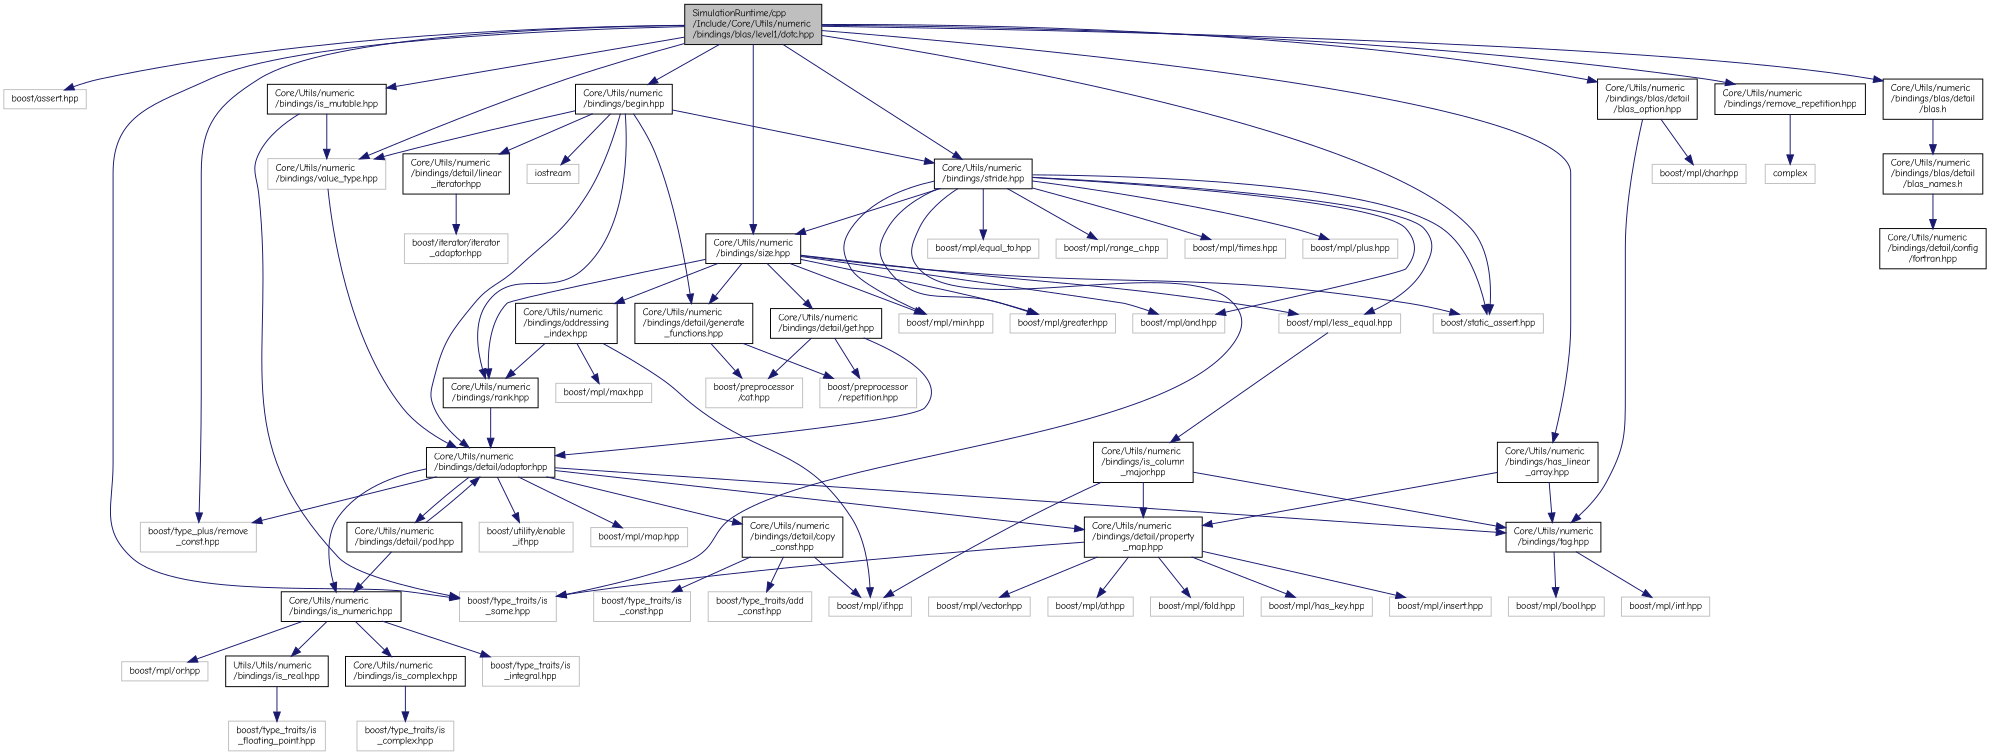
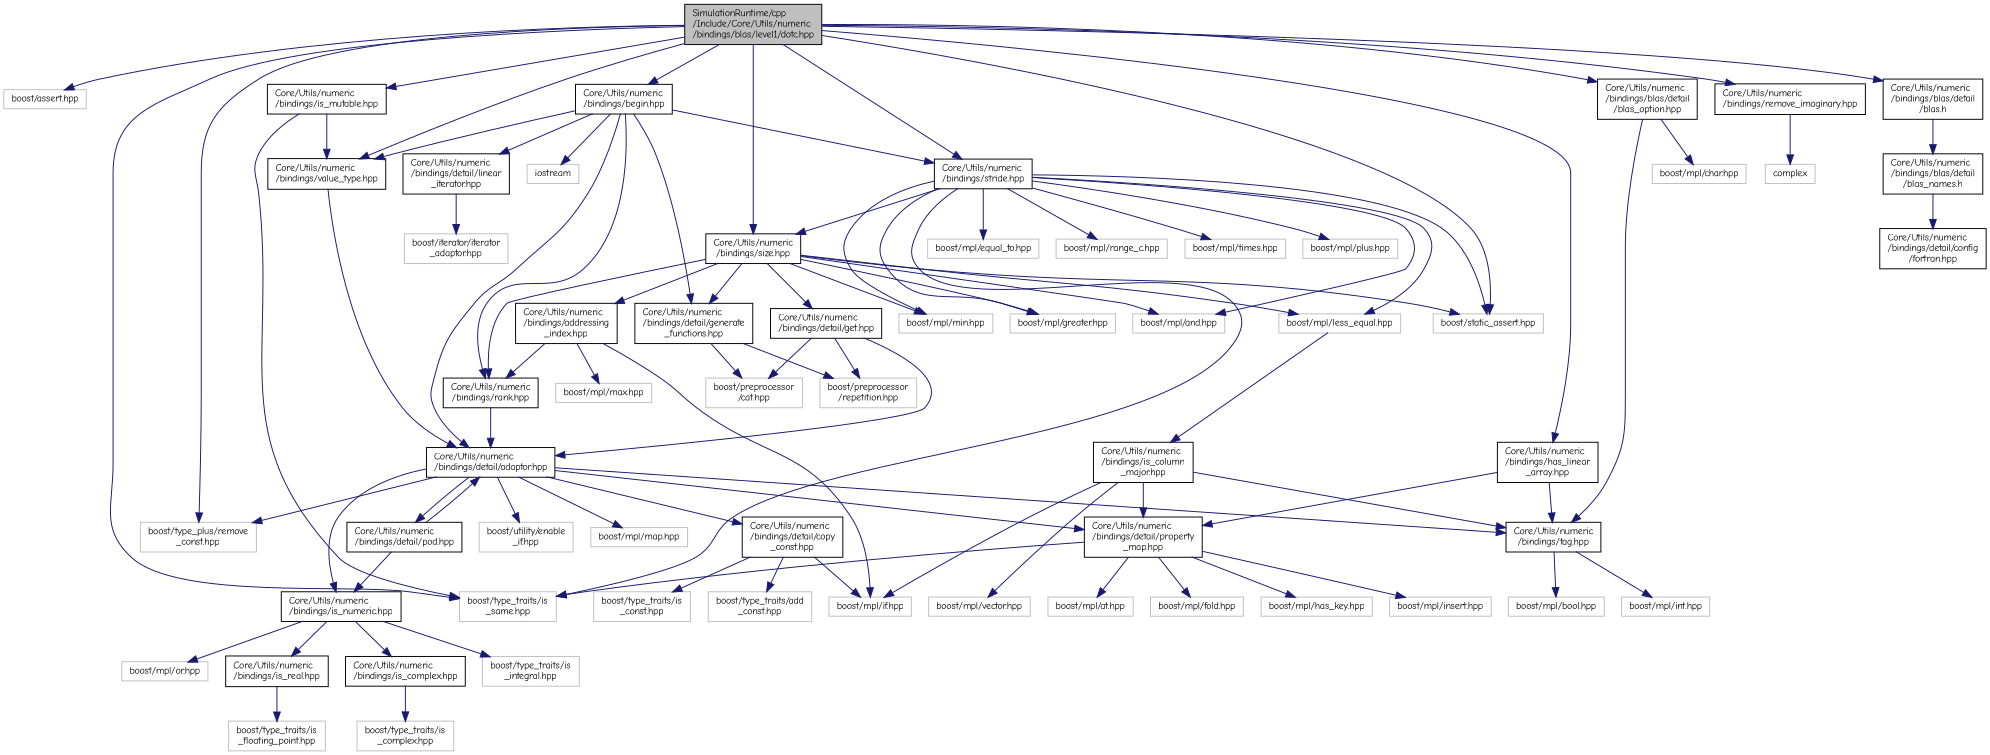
node "Core/Utils/numeric /bindings/remove_repetition.hpp": label "Core/Utils/numeric /bindings/remove_repetition.hpp" -> "Core/Utils/numeric /bindings/remove_imaginary.hpp"
node "Core/Utils/numeric /bindings/value_type.hpp": color grey75 -> black
edge "Core/Utils/numeric /bindings/detail/property _map.hpp" -> "boost/mpl/vector.hpp": now "Core/Utils/numeric /bindings/is_column _major.hpp" -> "boost/mpl/vector.hpp"
node "Utils/Utils/numeric /bindings/is_real.hpp": label "Utils/Utils/numeric /bindings/is_real.hpp" -> "Core/Utils/numeric /bindings/is_real.hpp"
